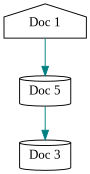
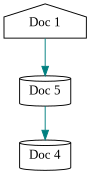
node "Doc 3": label "Doc 3" -> "Doc 4"
